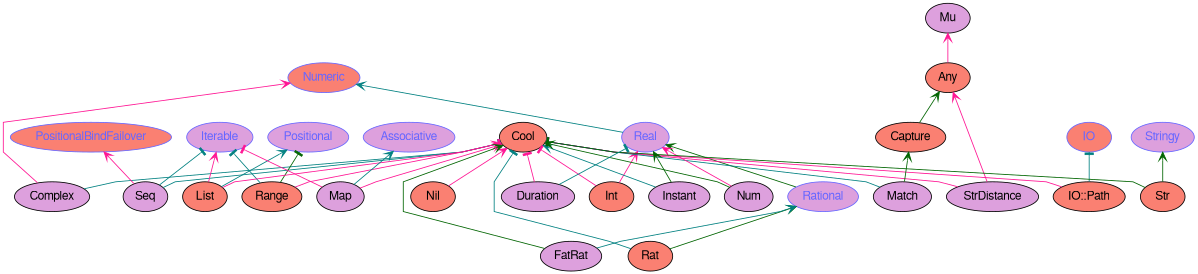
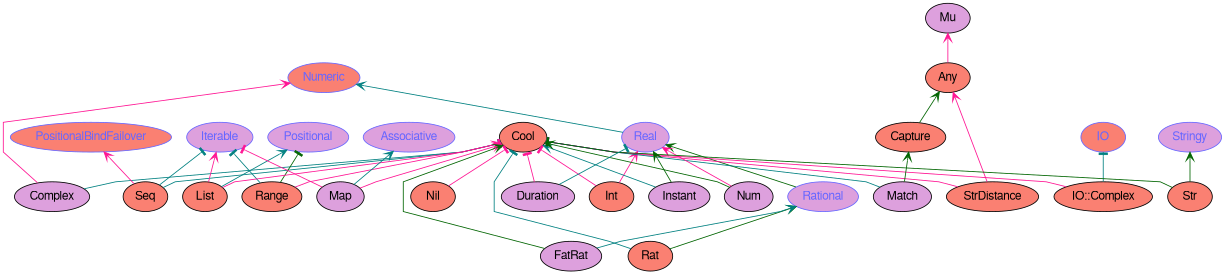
edge "Nil" -> "Cool": arrowhead vee -> tee
node "Seq": fillcolor plum -> salmon
node "StrDistance": fillcolor plum -> salmon
node "IO::Path": label "IO::Path" -> "IO::Complex"
